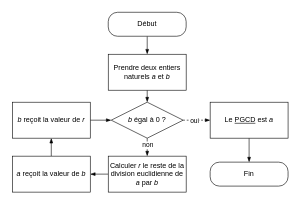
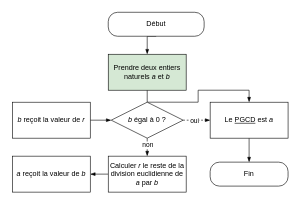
node "Début": size 78x24 -> 96x24
node "Prendre deux entiers naturels a et b": fillcolor #ffffff -> #d5e8d4
edge "Prendre deux entiers naturels a et b" -> "b égal à 0 ?": now "Prendre deux entiers naturels a et b" -> "Le PGCD est a"
edge "a reçoit la valeur de b" -> "b reçoit la valeur de r": removed
